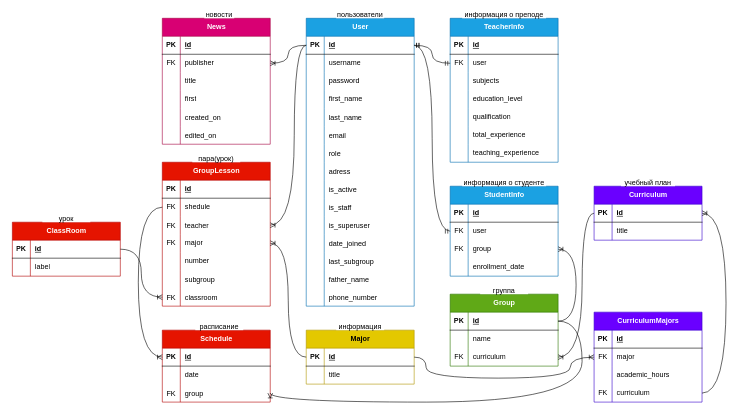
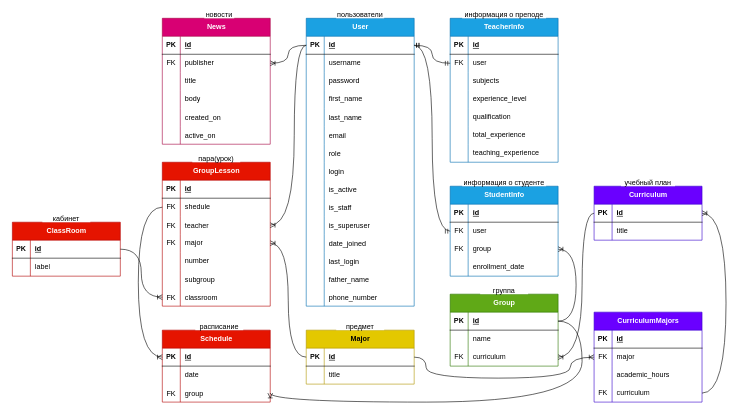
node "first": label "first" -> "body"
node "education_level": label "education_level" -> "experience_level"
node "edited_on": label "edited_on" -> "active_on"
node "adress": label "adress" -> "login"
node "урок": label "урок" -> "кабинет"
node "last_subgroup": label "last_subgroup" -> "last_login"
node "информация": label "информация" -> "предмет"
